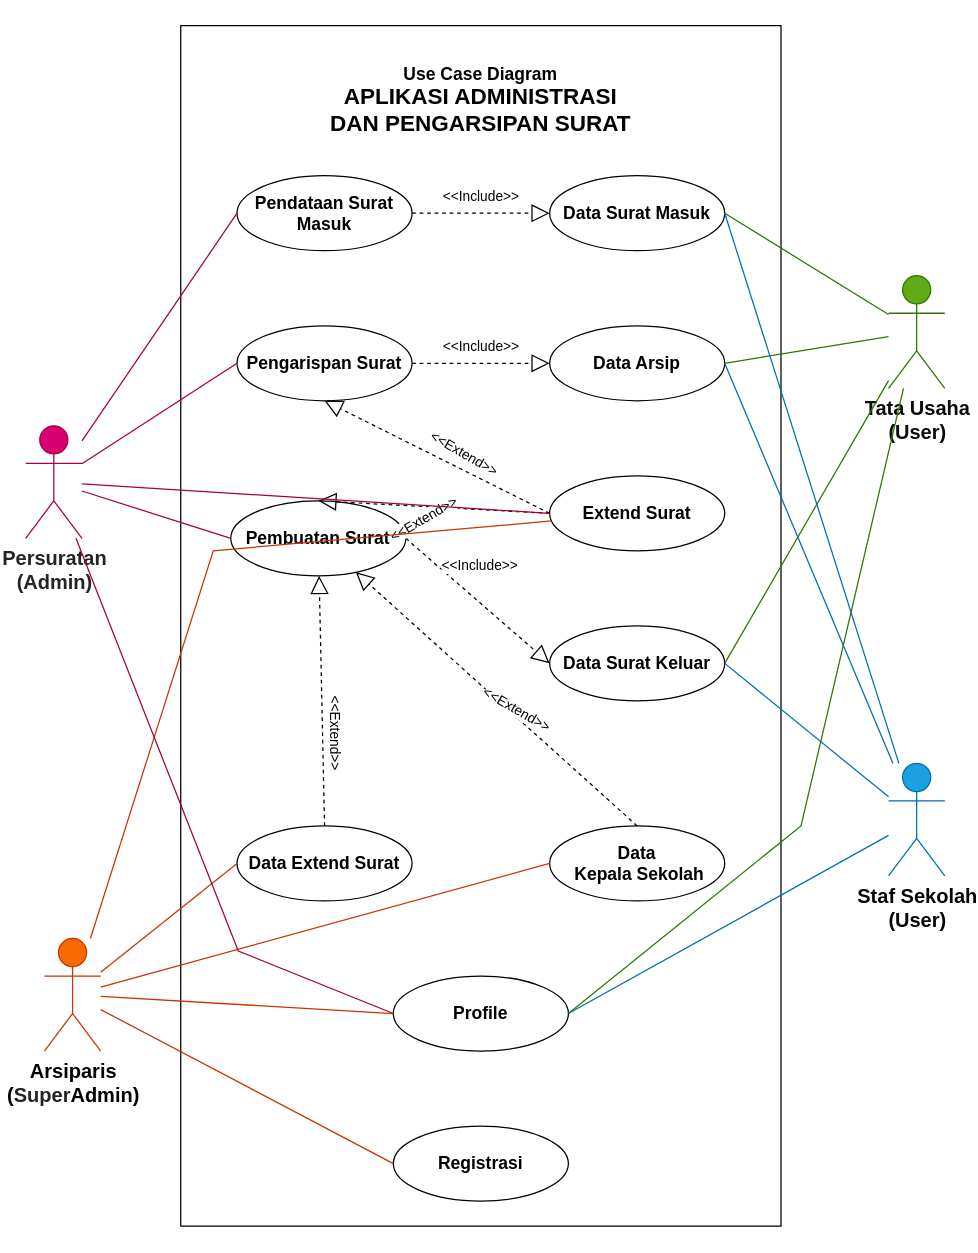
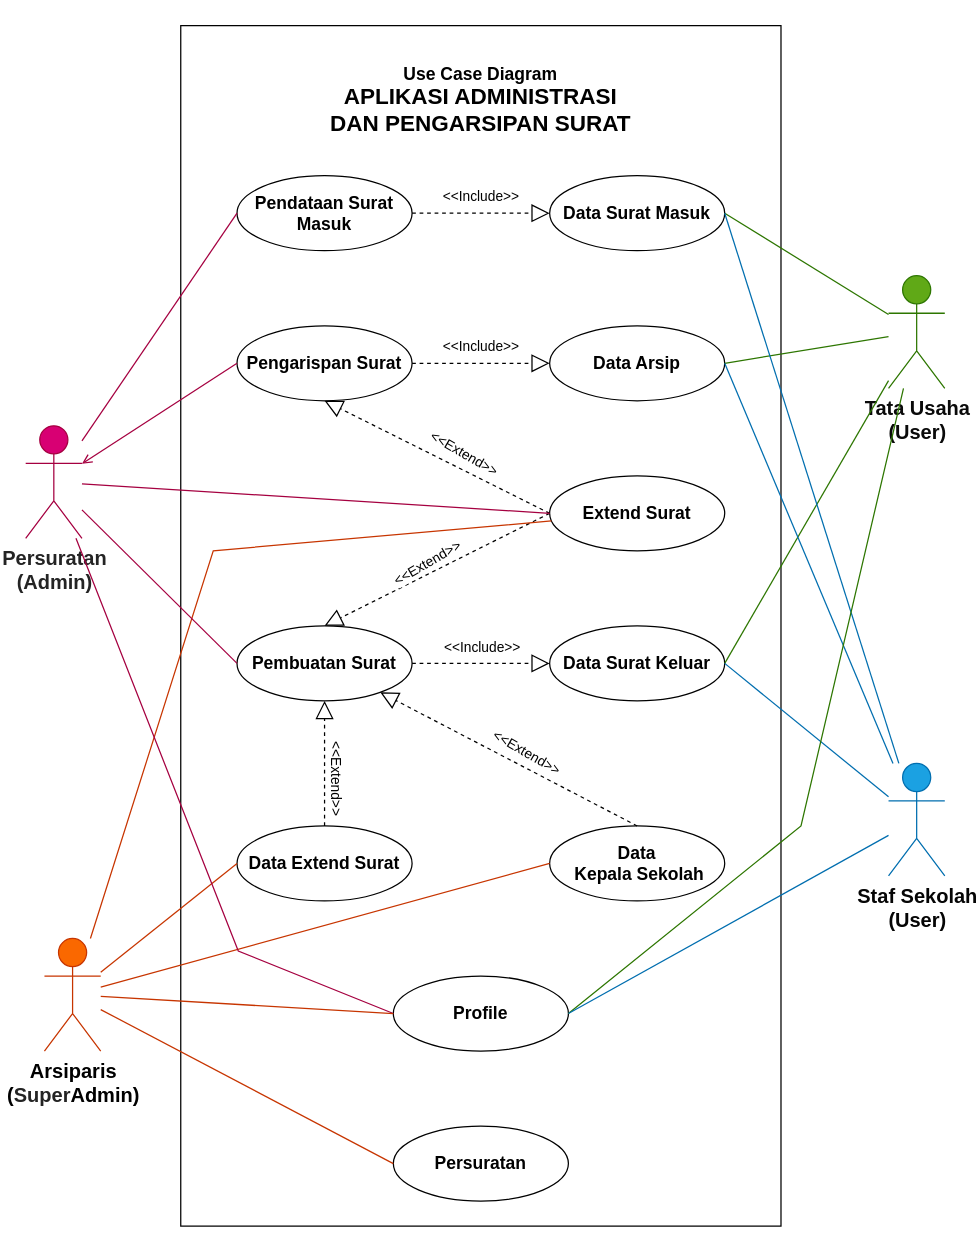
edge "Pengarispan Surat" -- "Persuratan (Admin)": arrowhead none -> open
node "Pembuatan Surat": moved (318, 538) -> (324, 663)
node "Registrasi": label "Registrasi" -> "Persuratan"
